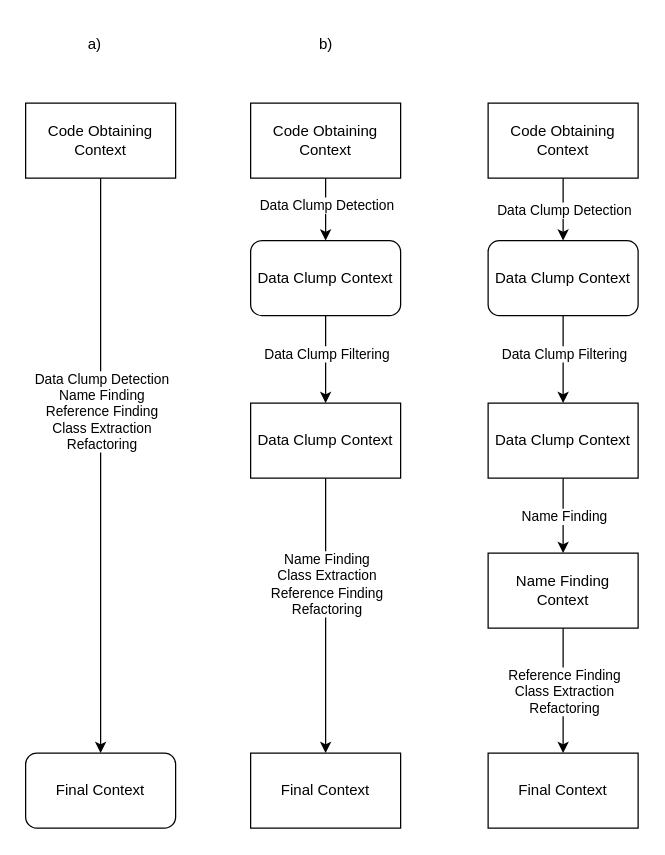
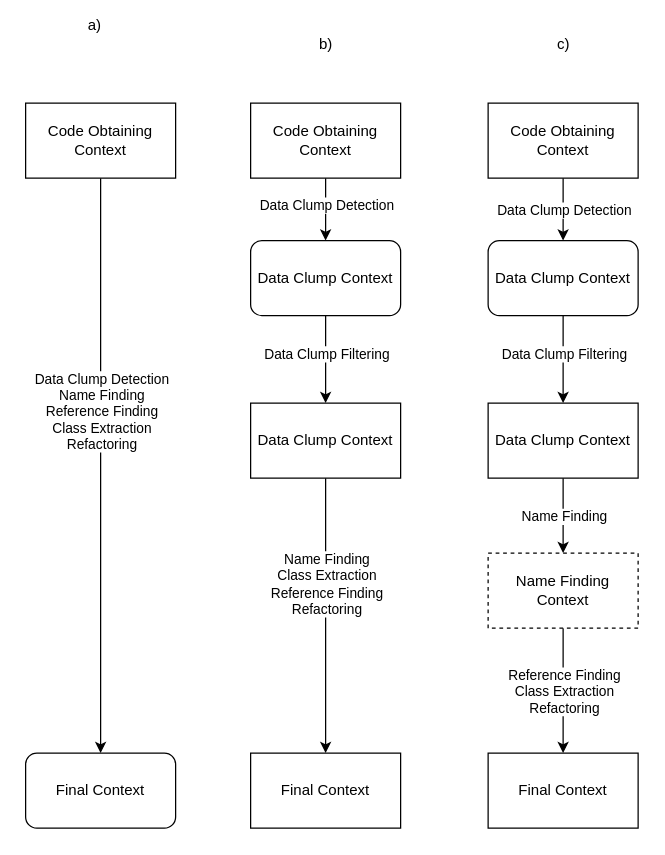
node "a)": moved (94, 44) -> (94, 26)
node "c)": added
node "Name Finding Context": style solid -> dashed
